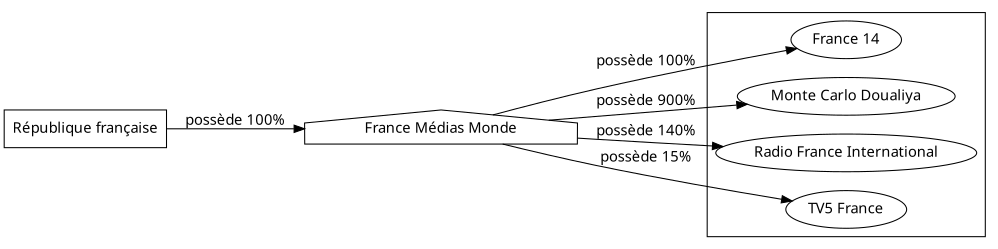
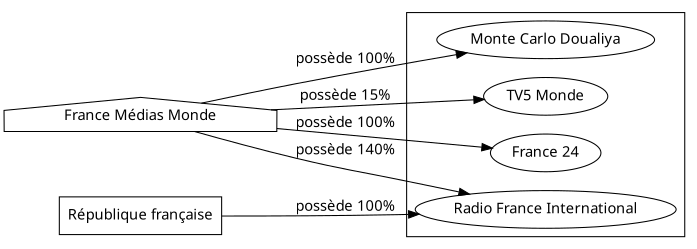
node "France 14": label "France 14" -> "France 24"
edge "France Médias Monde" -> "Monte Carlo Doualiya": label "possède 900%" -> "possède 100%"
edge "République française" -> "France Médias Monde": now "République française" -> "Radio France International"
node "TV5 France": label "TV5 France" -> "TV5 Monde"
